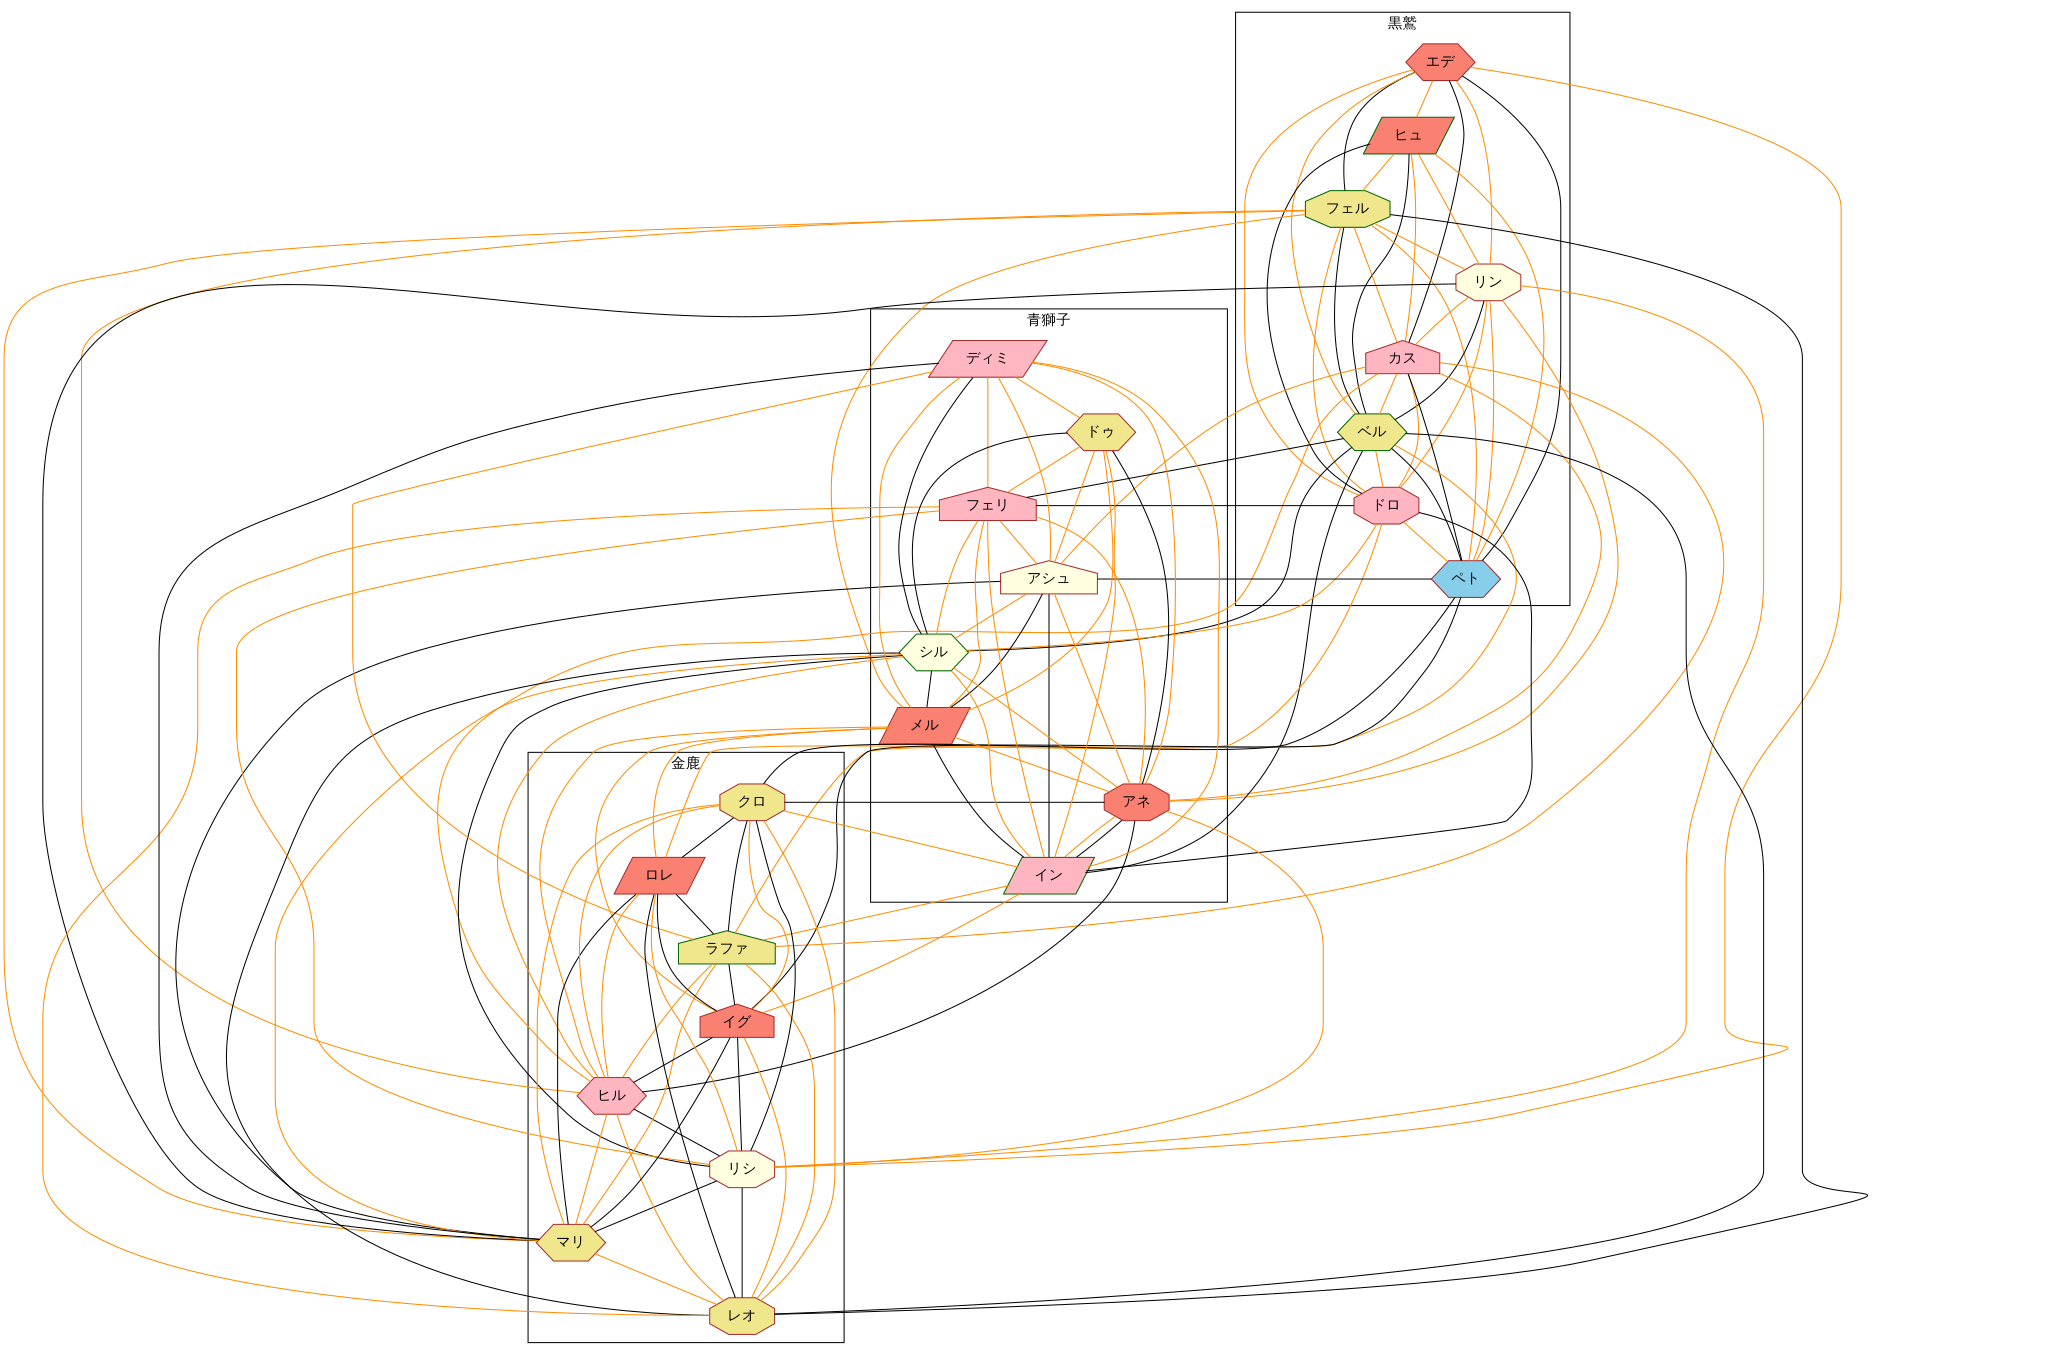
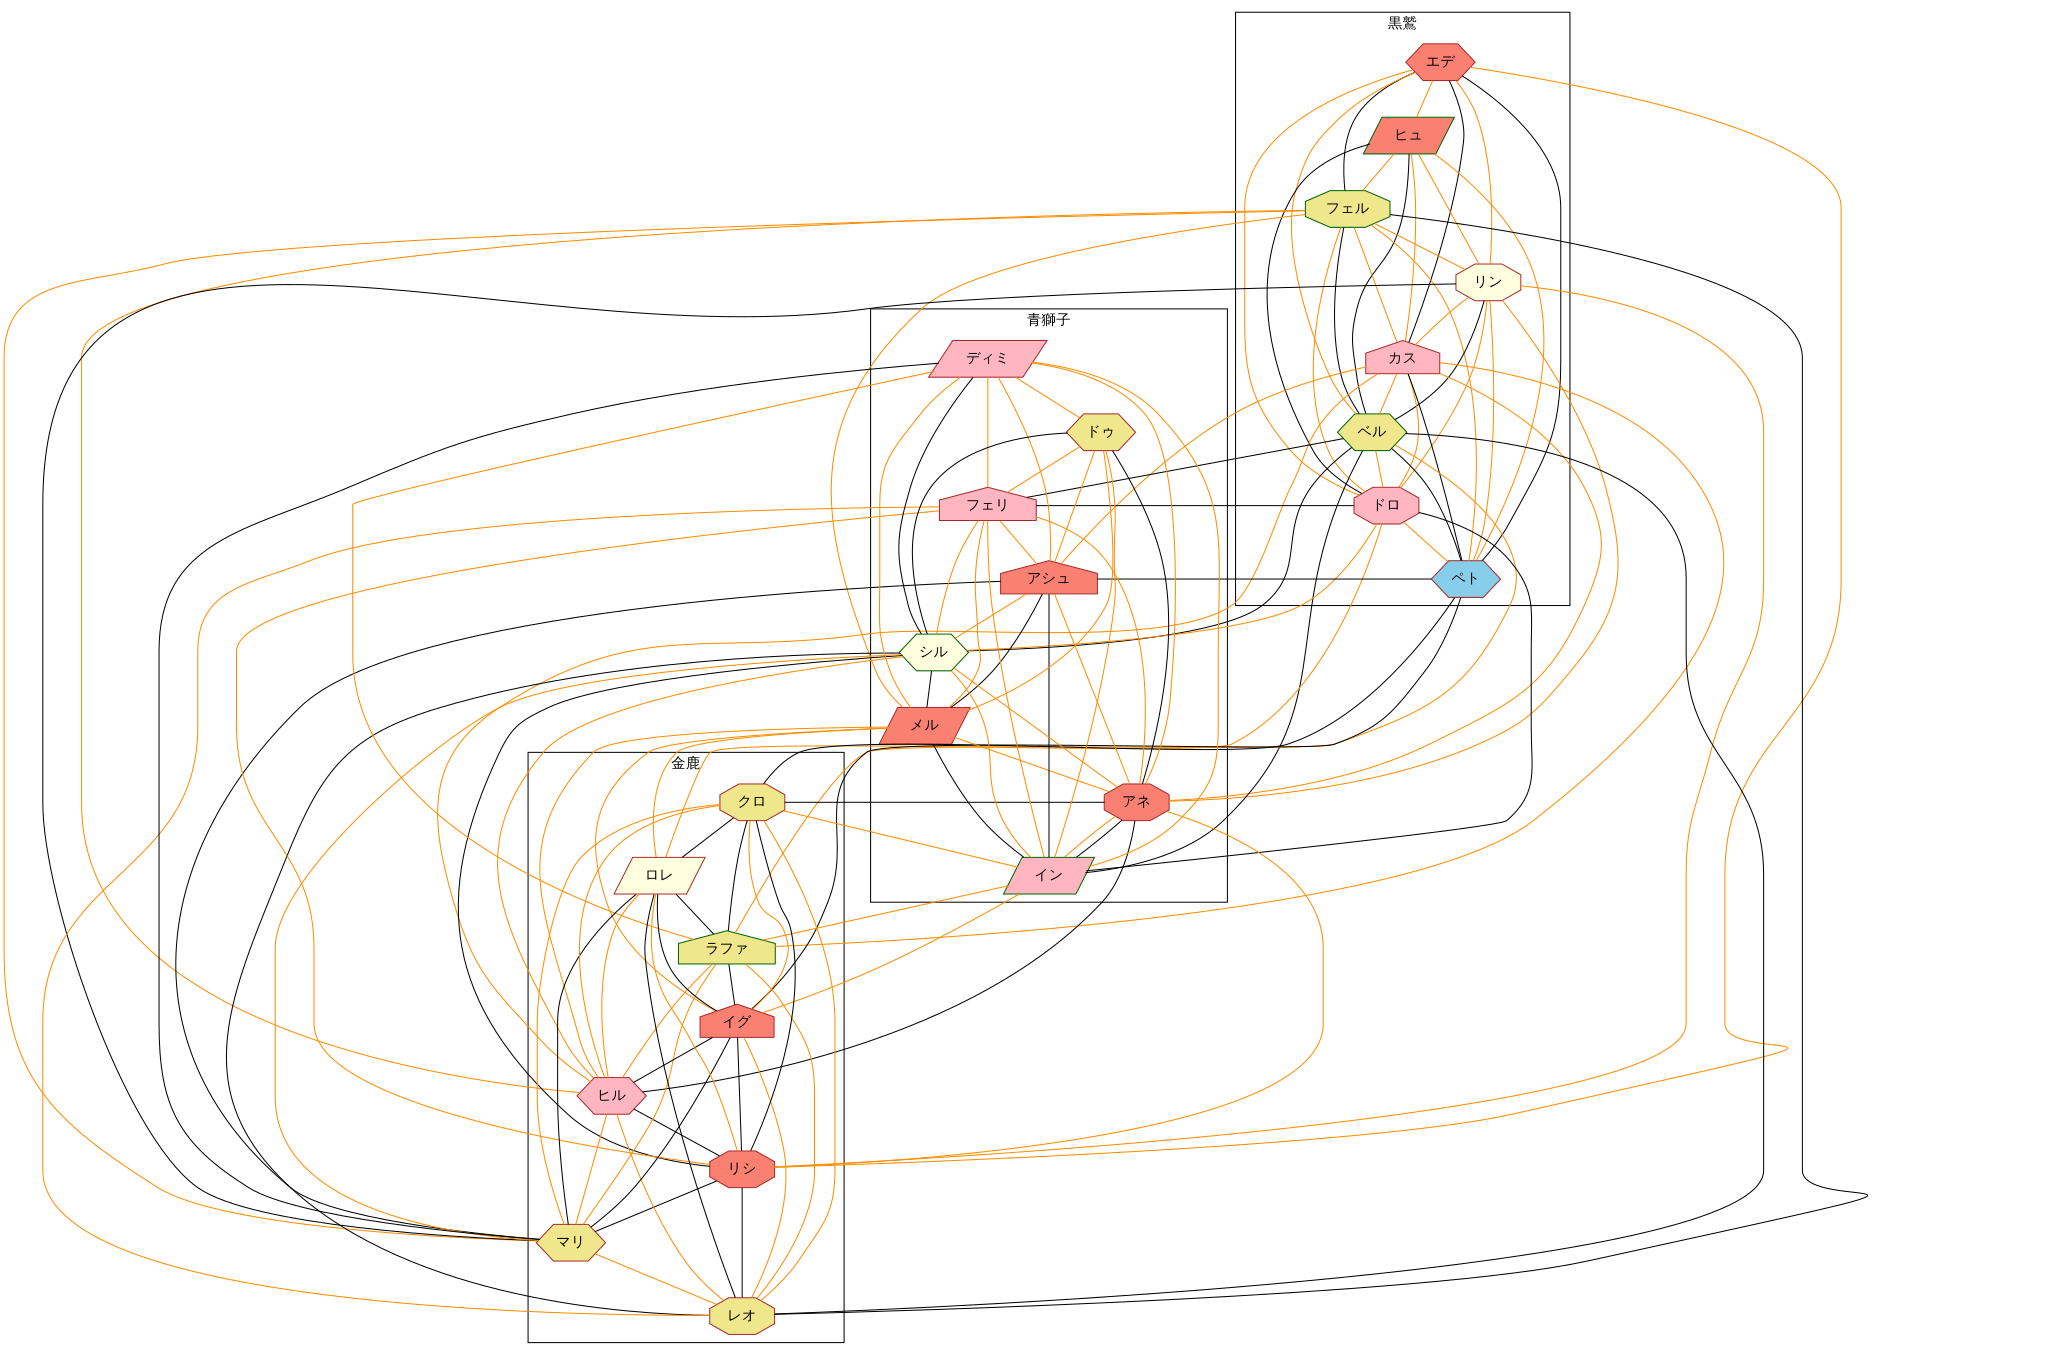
node "アシュ": fillcolor lightyellow -> salmon
node "ロレ": fillcolor salmon -> lightyellow
node "リシ": fillcolor lightyellow -> salmon
